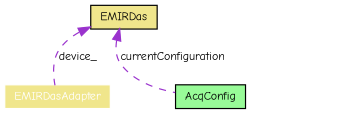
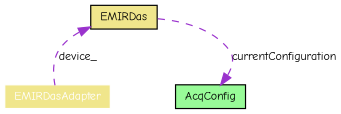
edge "AcqConfig" -> "EMIRDas": reversed
